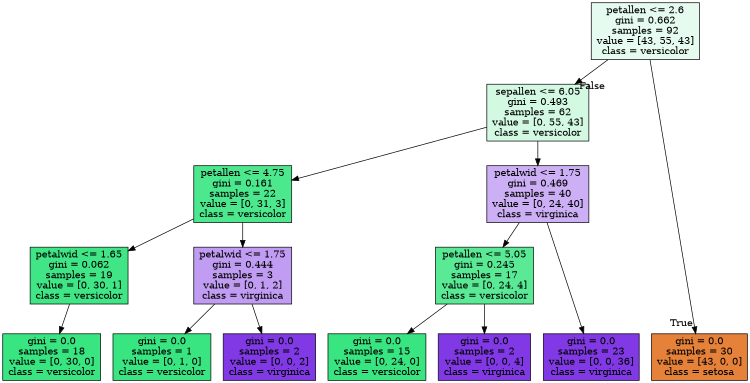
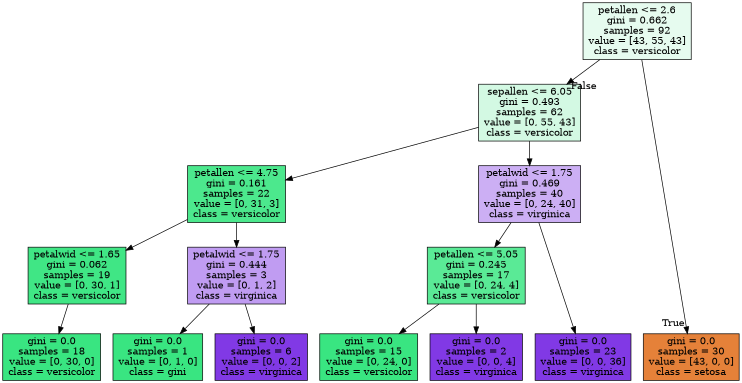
node "gini = 0.0 samples = 1 value = [0, 1, 0] class = versicolor": label "gini = 0.0 samples = 1 value = [0, 1, 0] class = versicolor" -> "gini = 0.0 samples = 1 value = [0, 1, 0] class = gini"
node "gini = 0.0 samples = 2 value = [0, 0, 2] class = virginica": label "gini = 0.0 samples = 2 value = [0, 0, 2] class = virginica" -> "gini = 0.0 samples = 6 value = [0, 0, 2] class = virginica"
